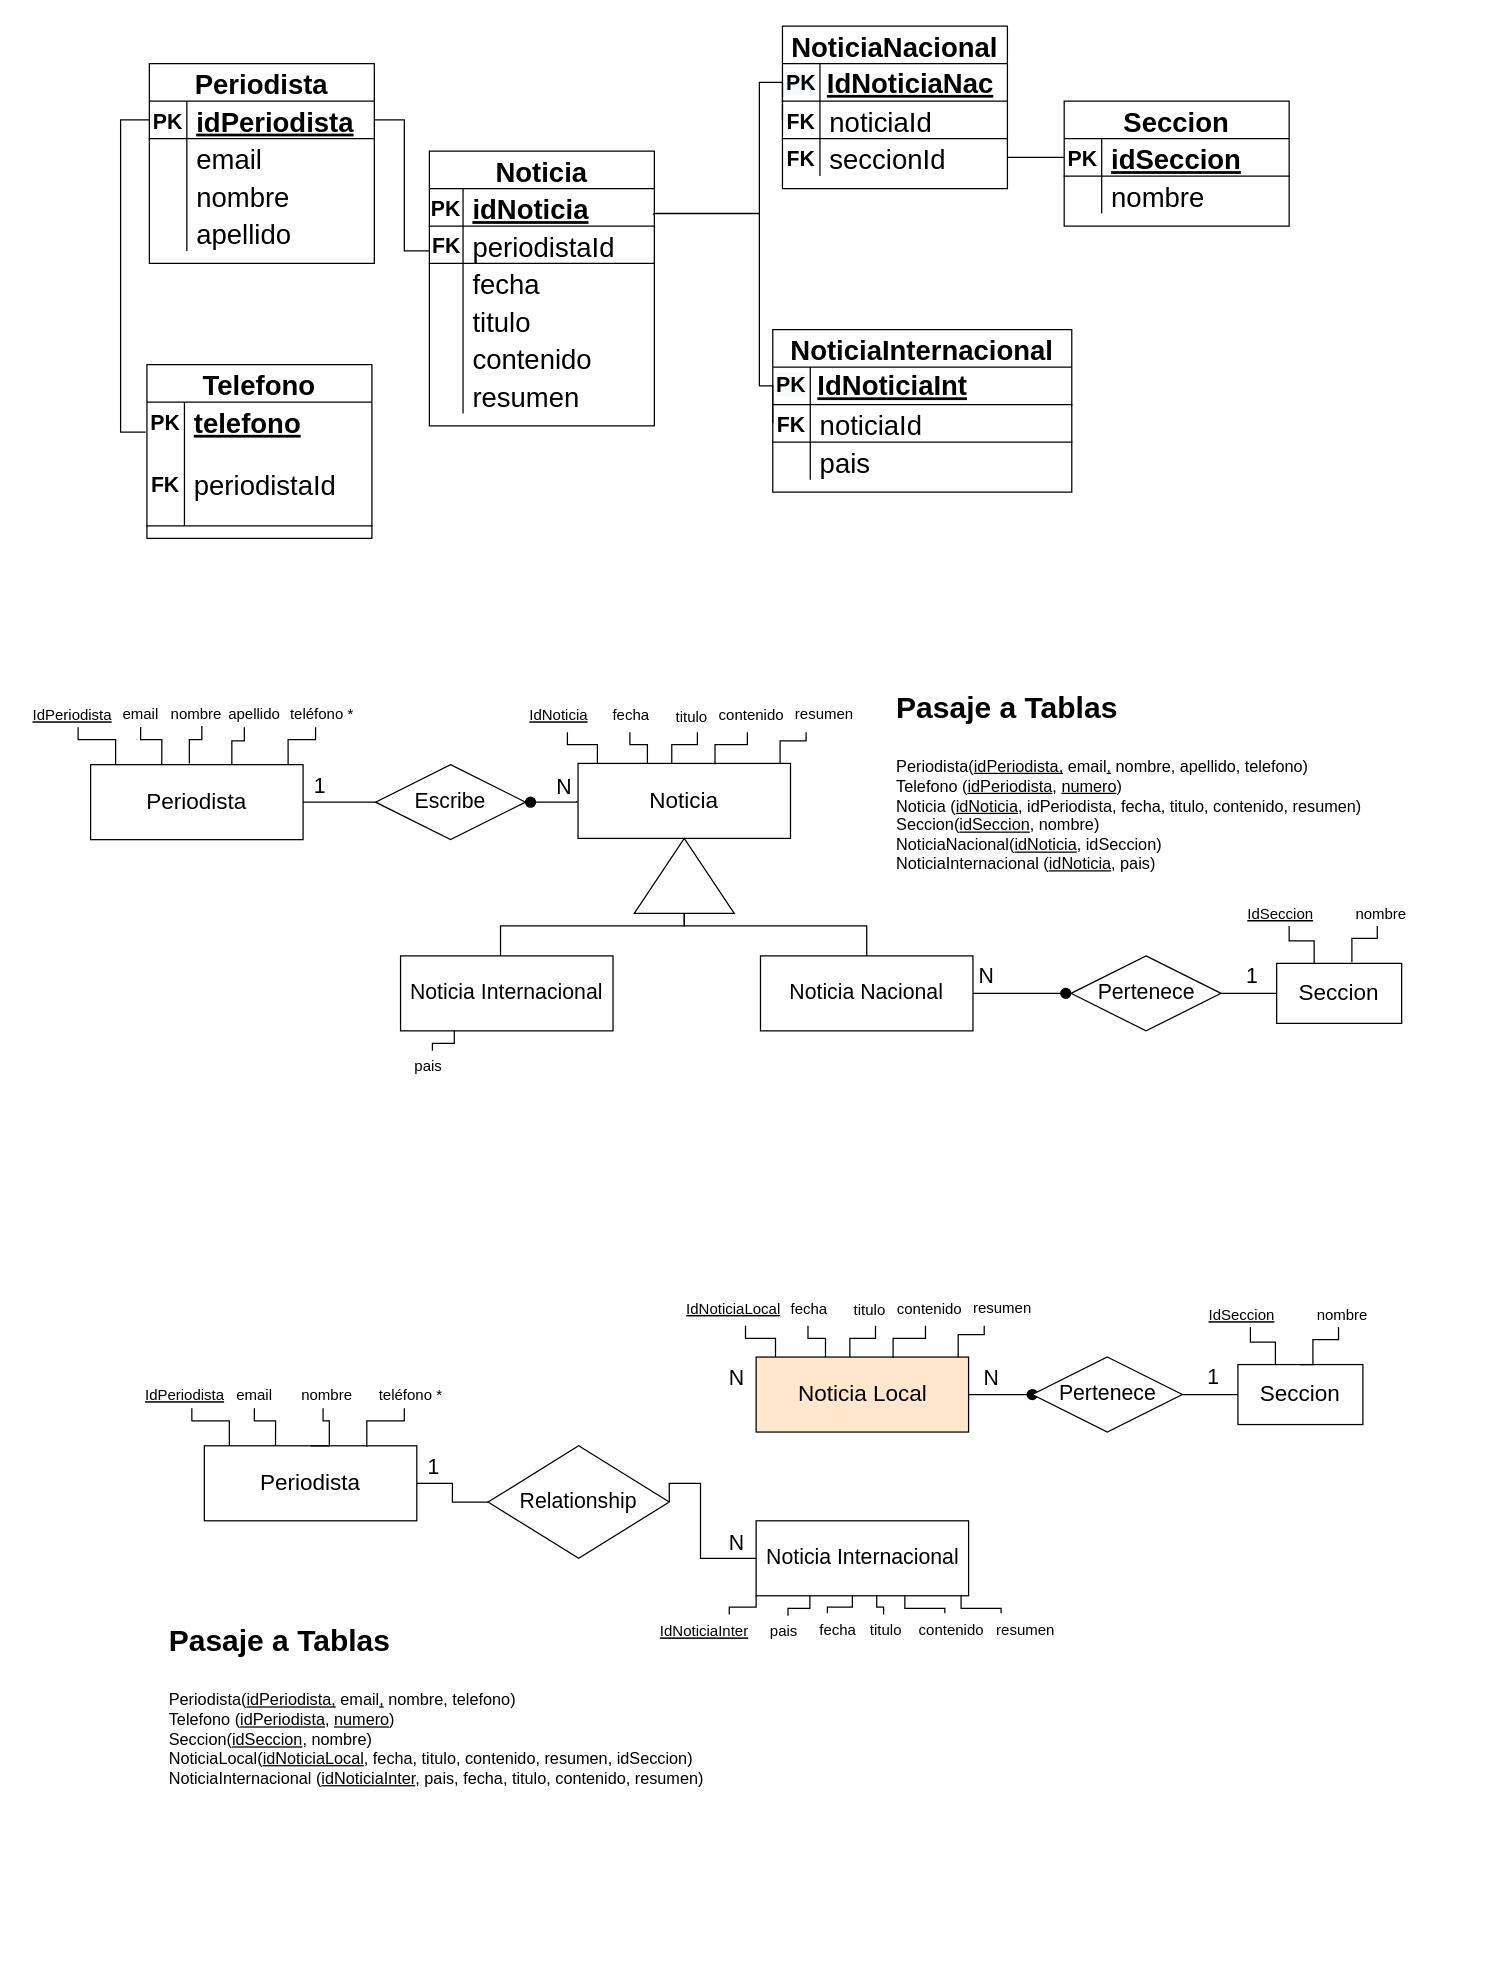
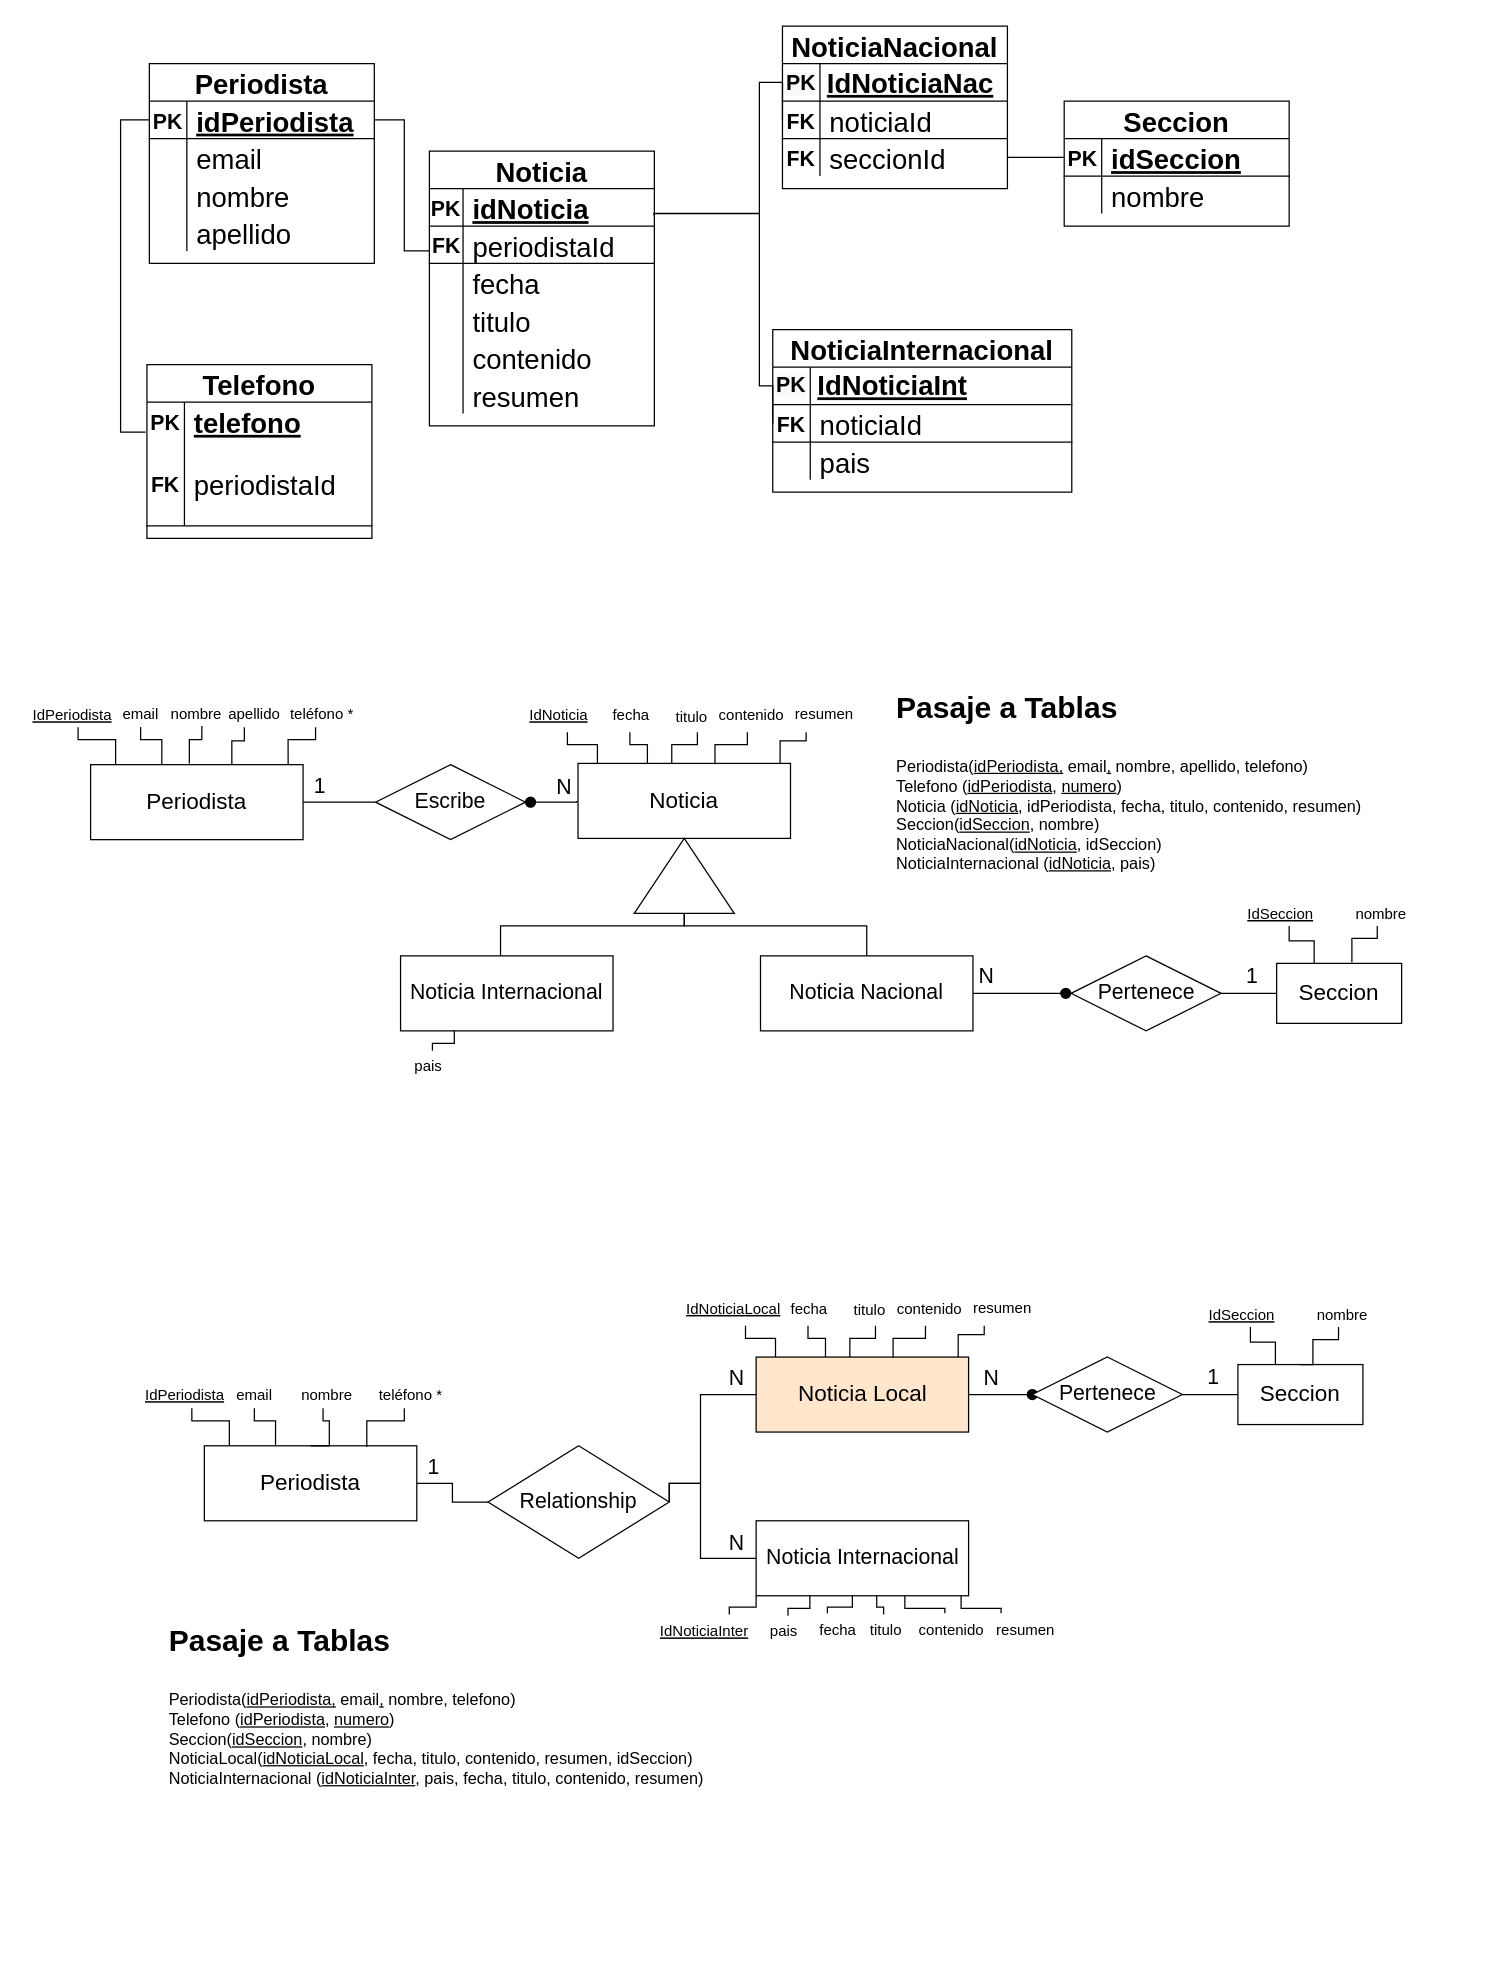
edge "Noticia Local" -- "Relationship": added
